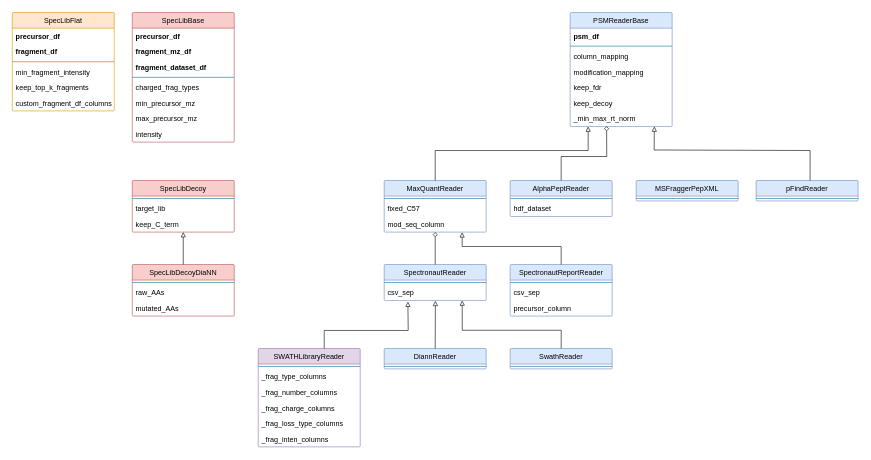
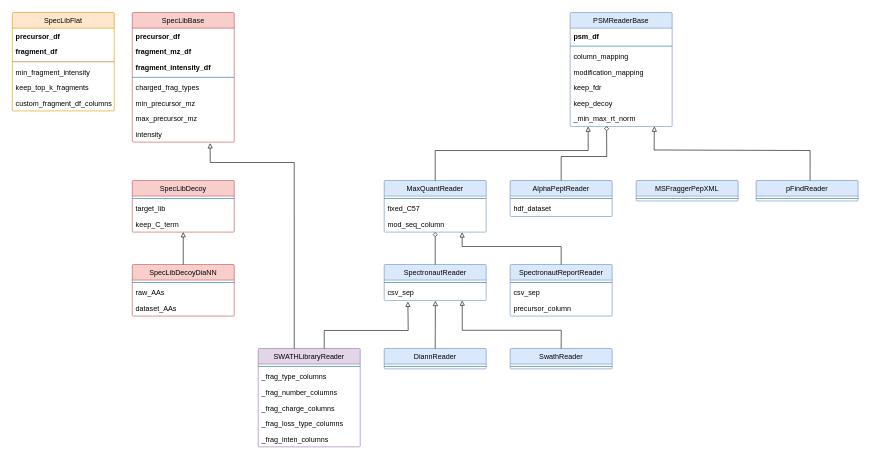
node "fragment_dataset_df": label "fragment_dataset_df" -> "fragment_intensity_df"
edge "SWATHLibraryReader" -> "intensity": added
node "mutated_AAs": label "mutated_AAs" -> "dataset_AAs"
